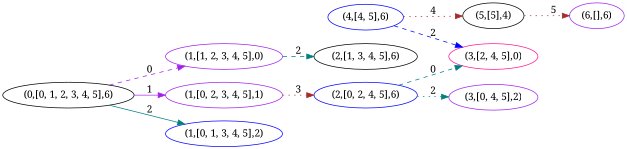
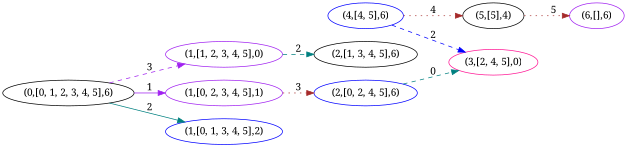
edge "(0,[0, 1, 2, 3, 4, 5],6)" -> "(1,[1, 2, 3, 4, 5],0)": label "0" -> "3"
node "(3,[0, 4, 5],2)": removed
